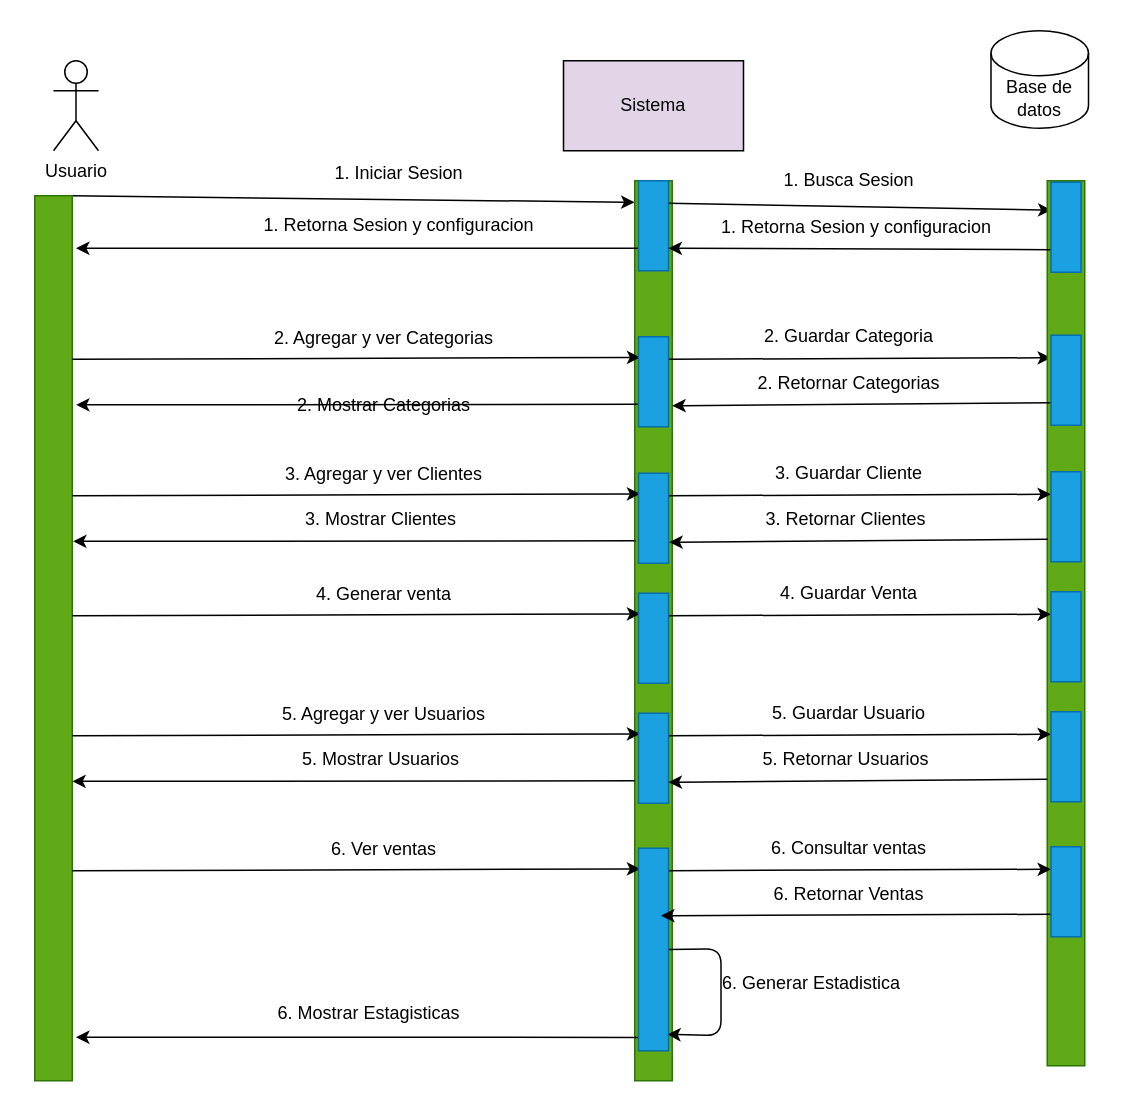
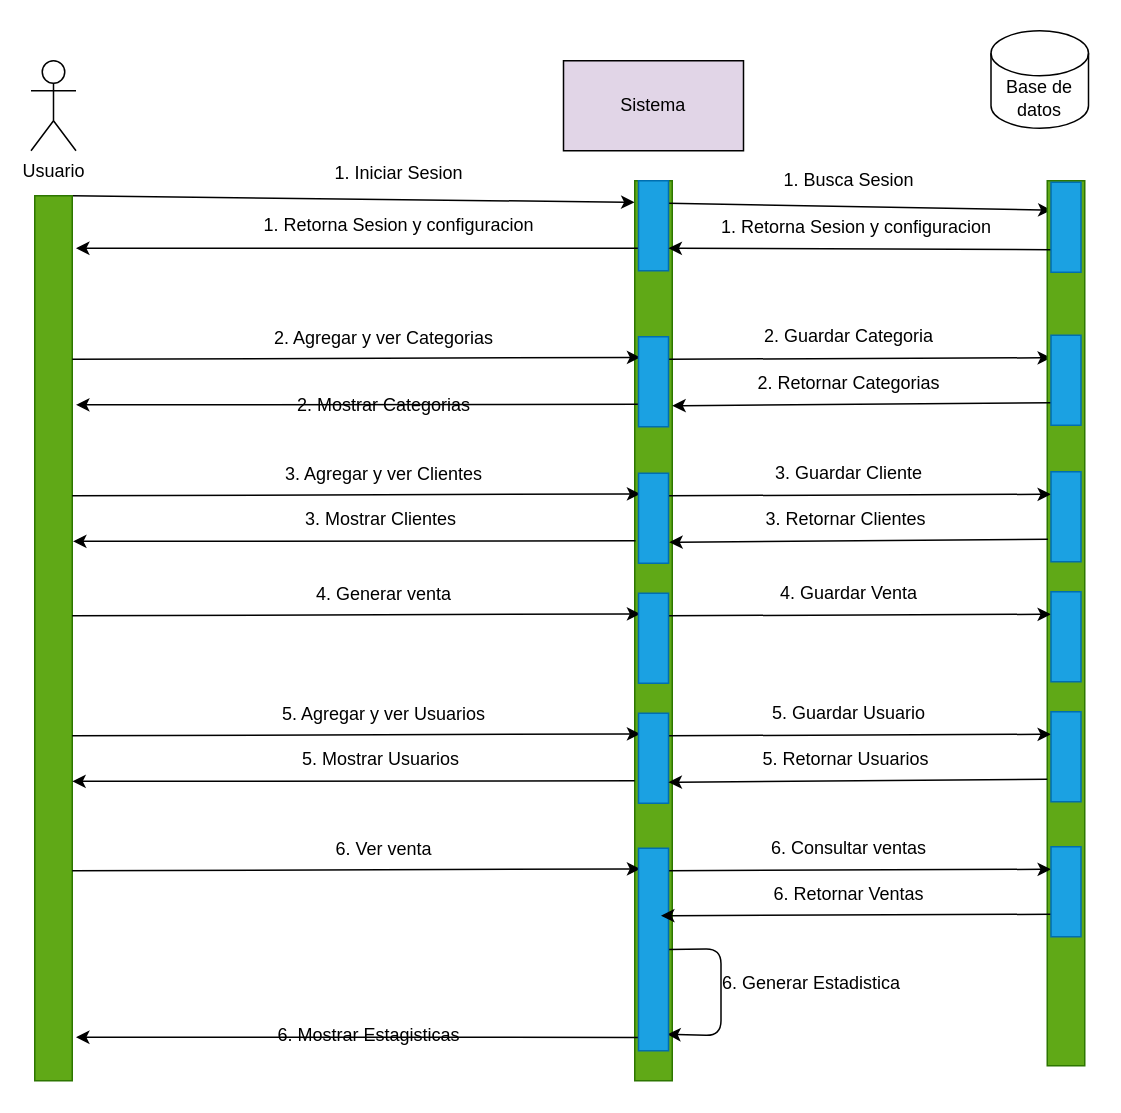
node "Usuario": moved (76, 106) -> (53, 106)
node "6. Ver ventas": label "6. Ver ventas" -> "6. Ver venta"
node "6. Mostrar Estagisticas": moved (368, 1013) -> (368, 1036)
